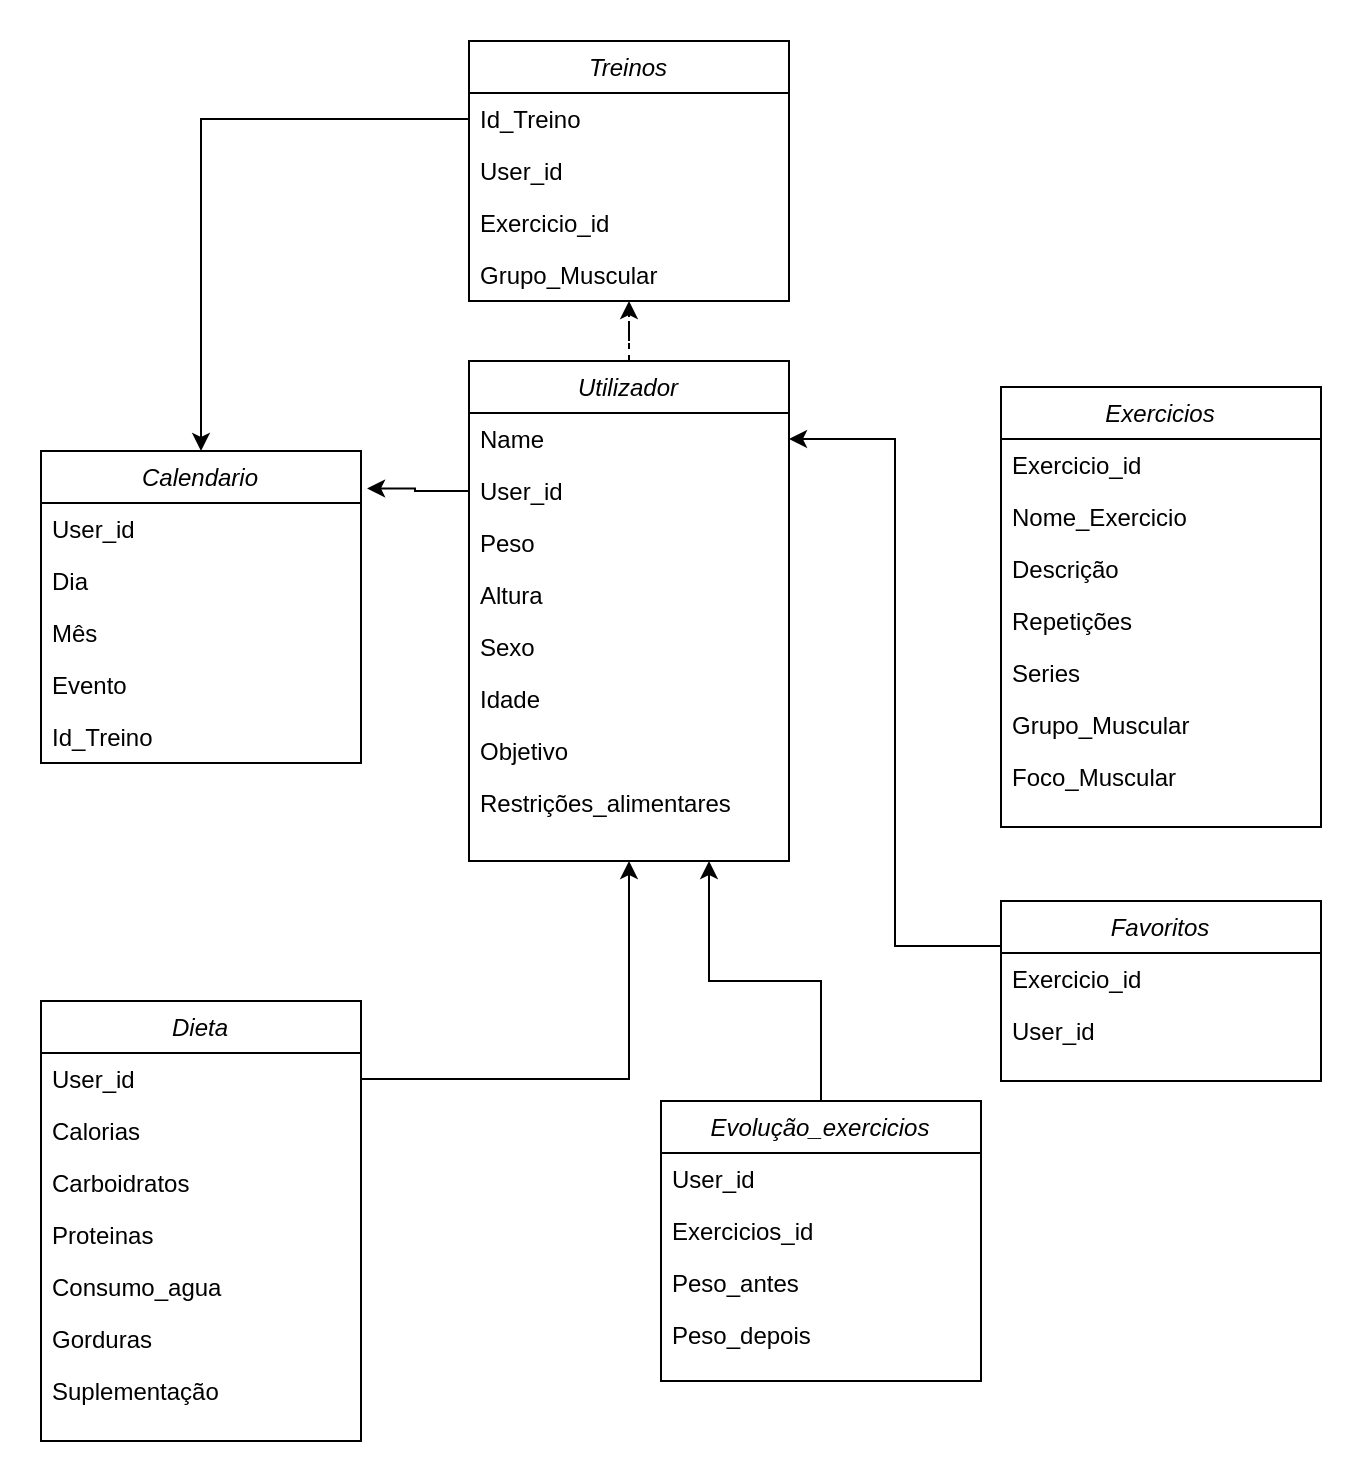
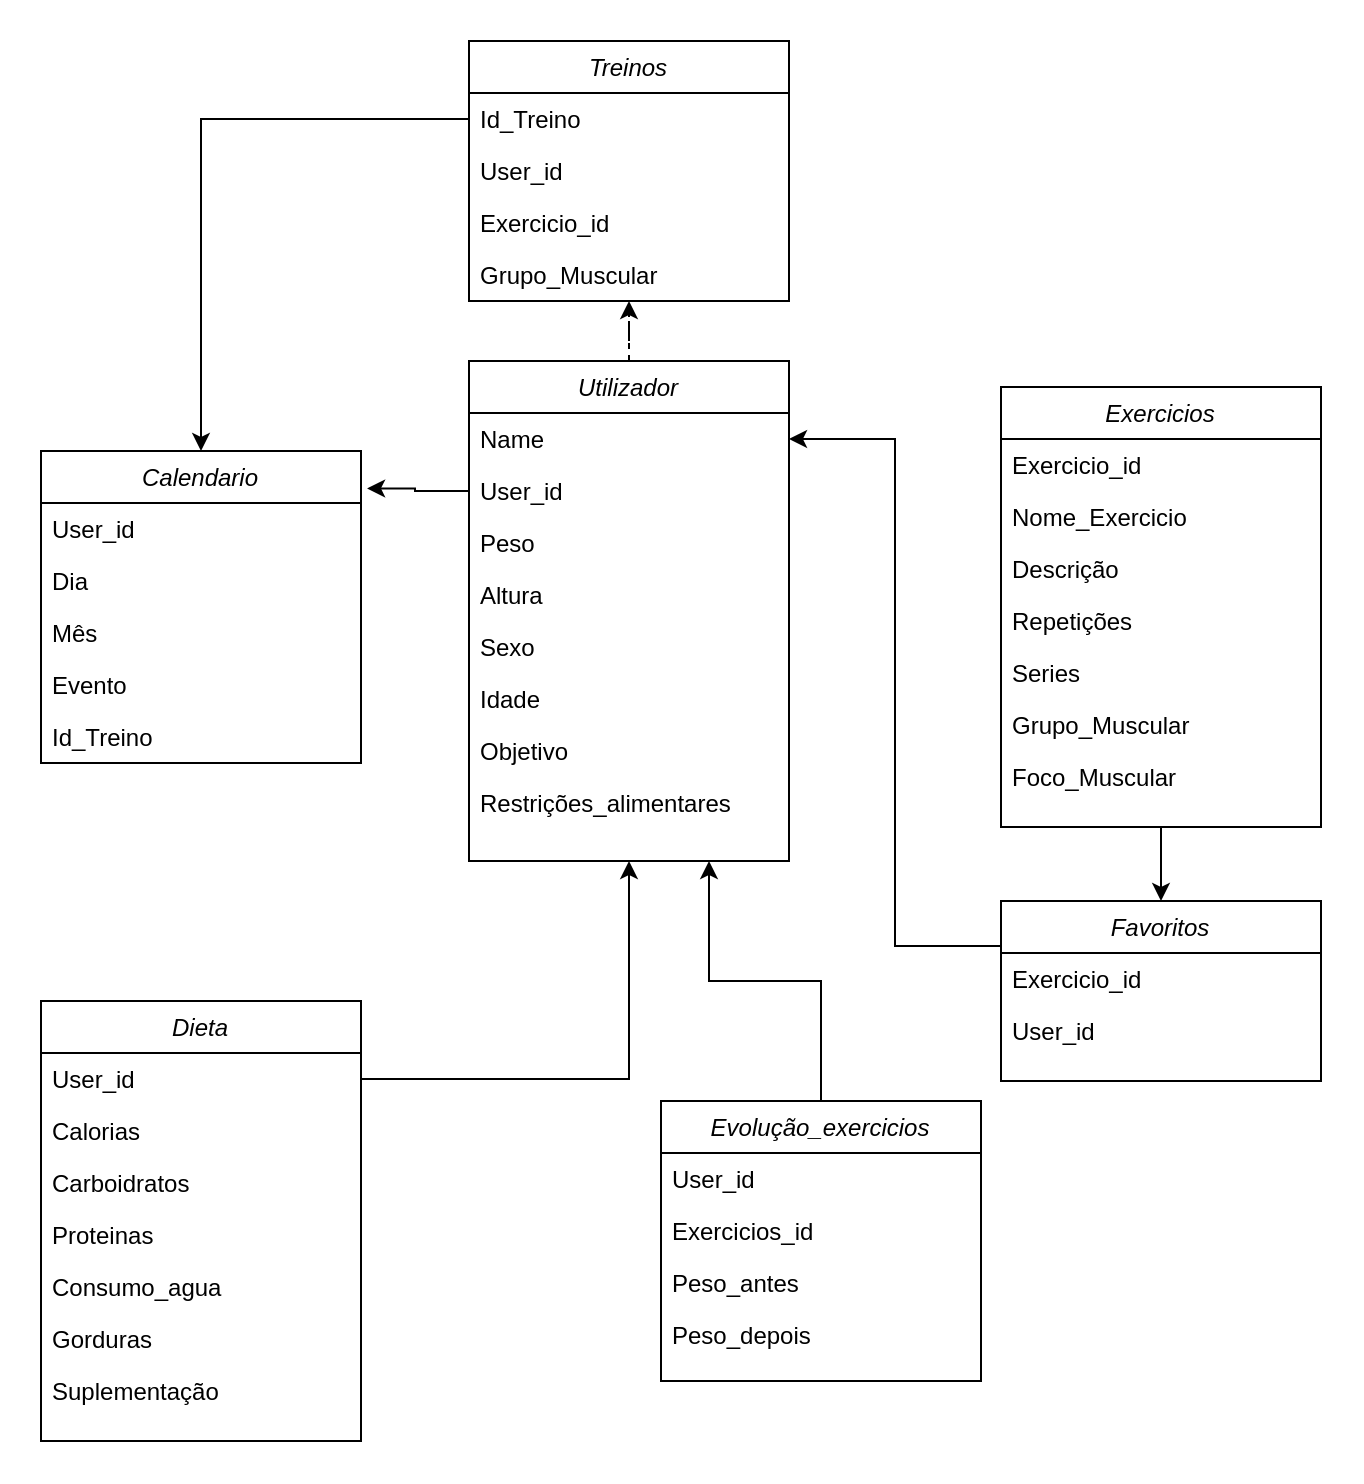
edge "Exercicios" -> "Favoritos": added
